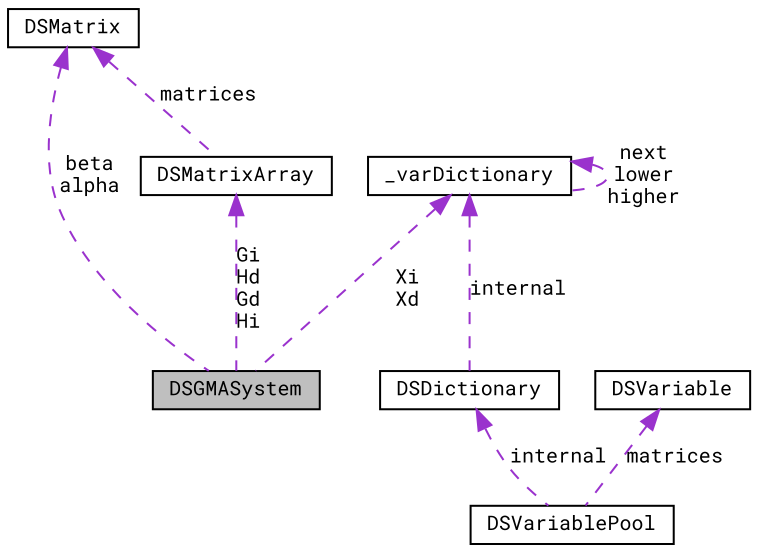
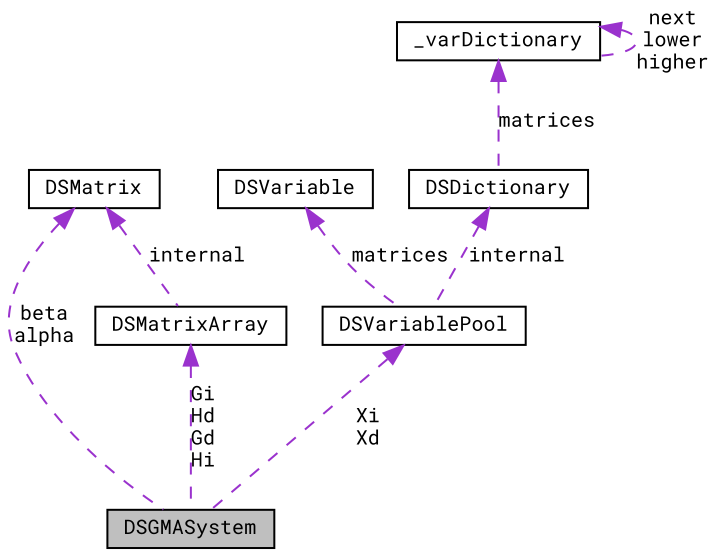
edge "DSMatrixArray" -> "DSMatrix": label "matrices" -> "internal"
edge "DSGMASystem" -> "_varDictionary": now "DSGMASystem" -> "DSVariablePool"
edge "DSDictionary" -> "_varDictionary": label "internal" -> "matrices"
